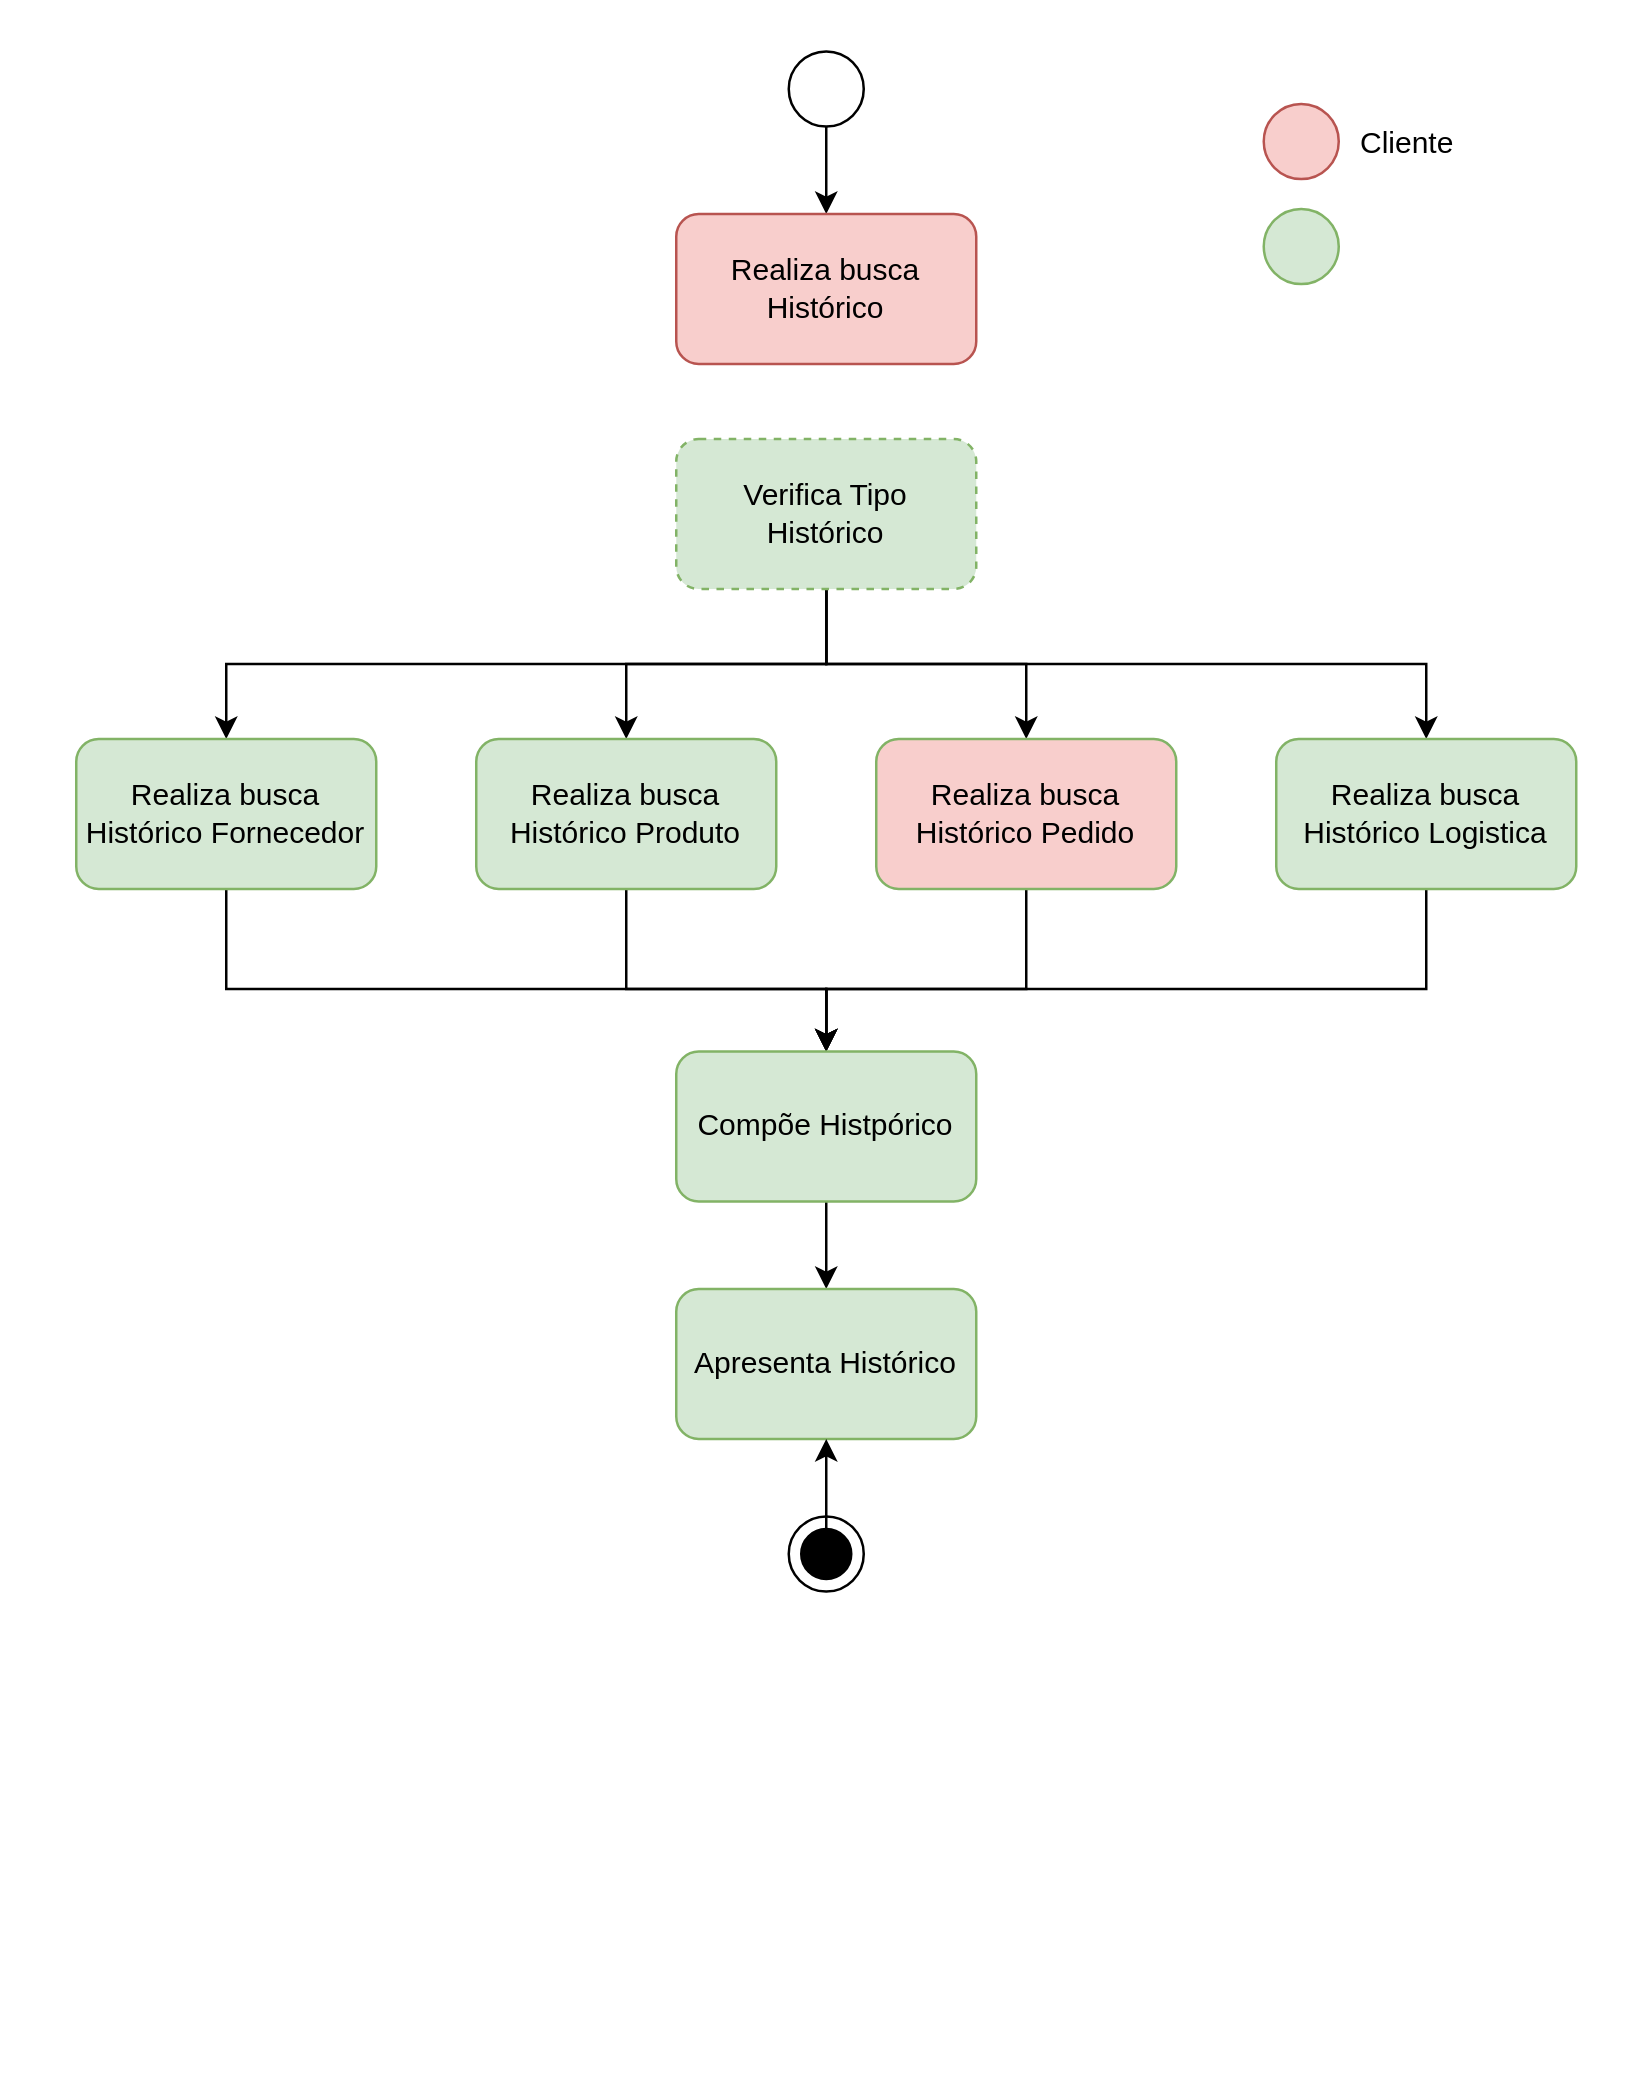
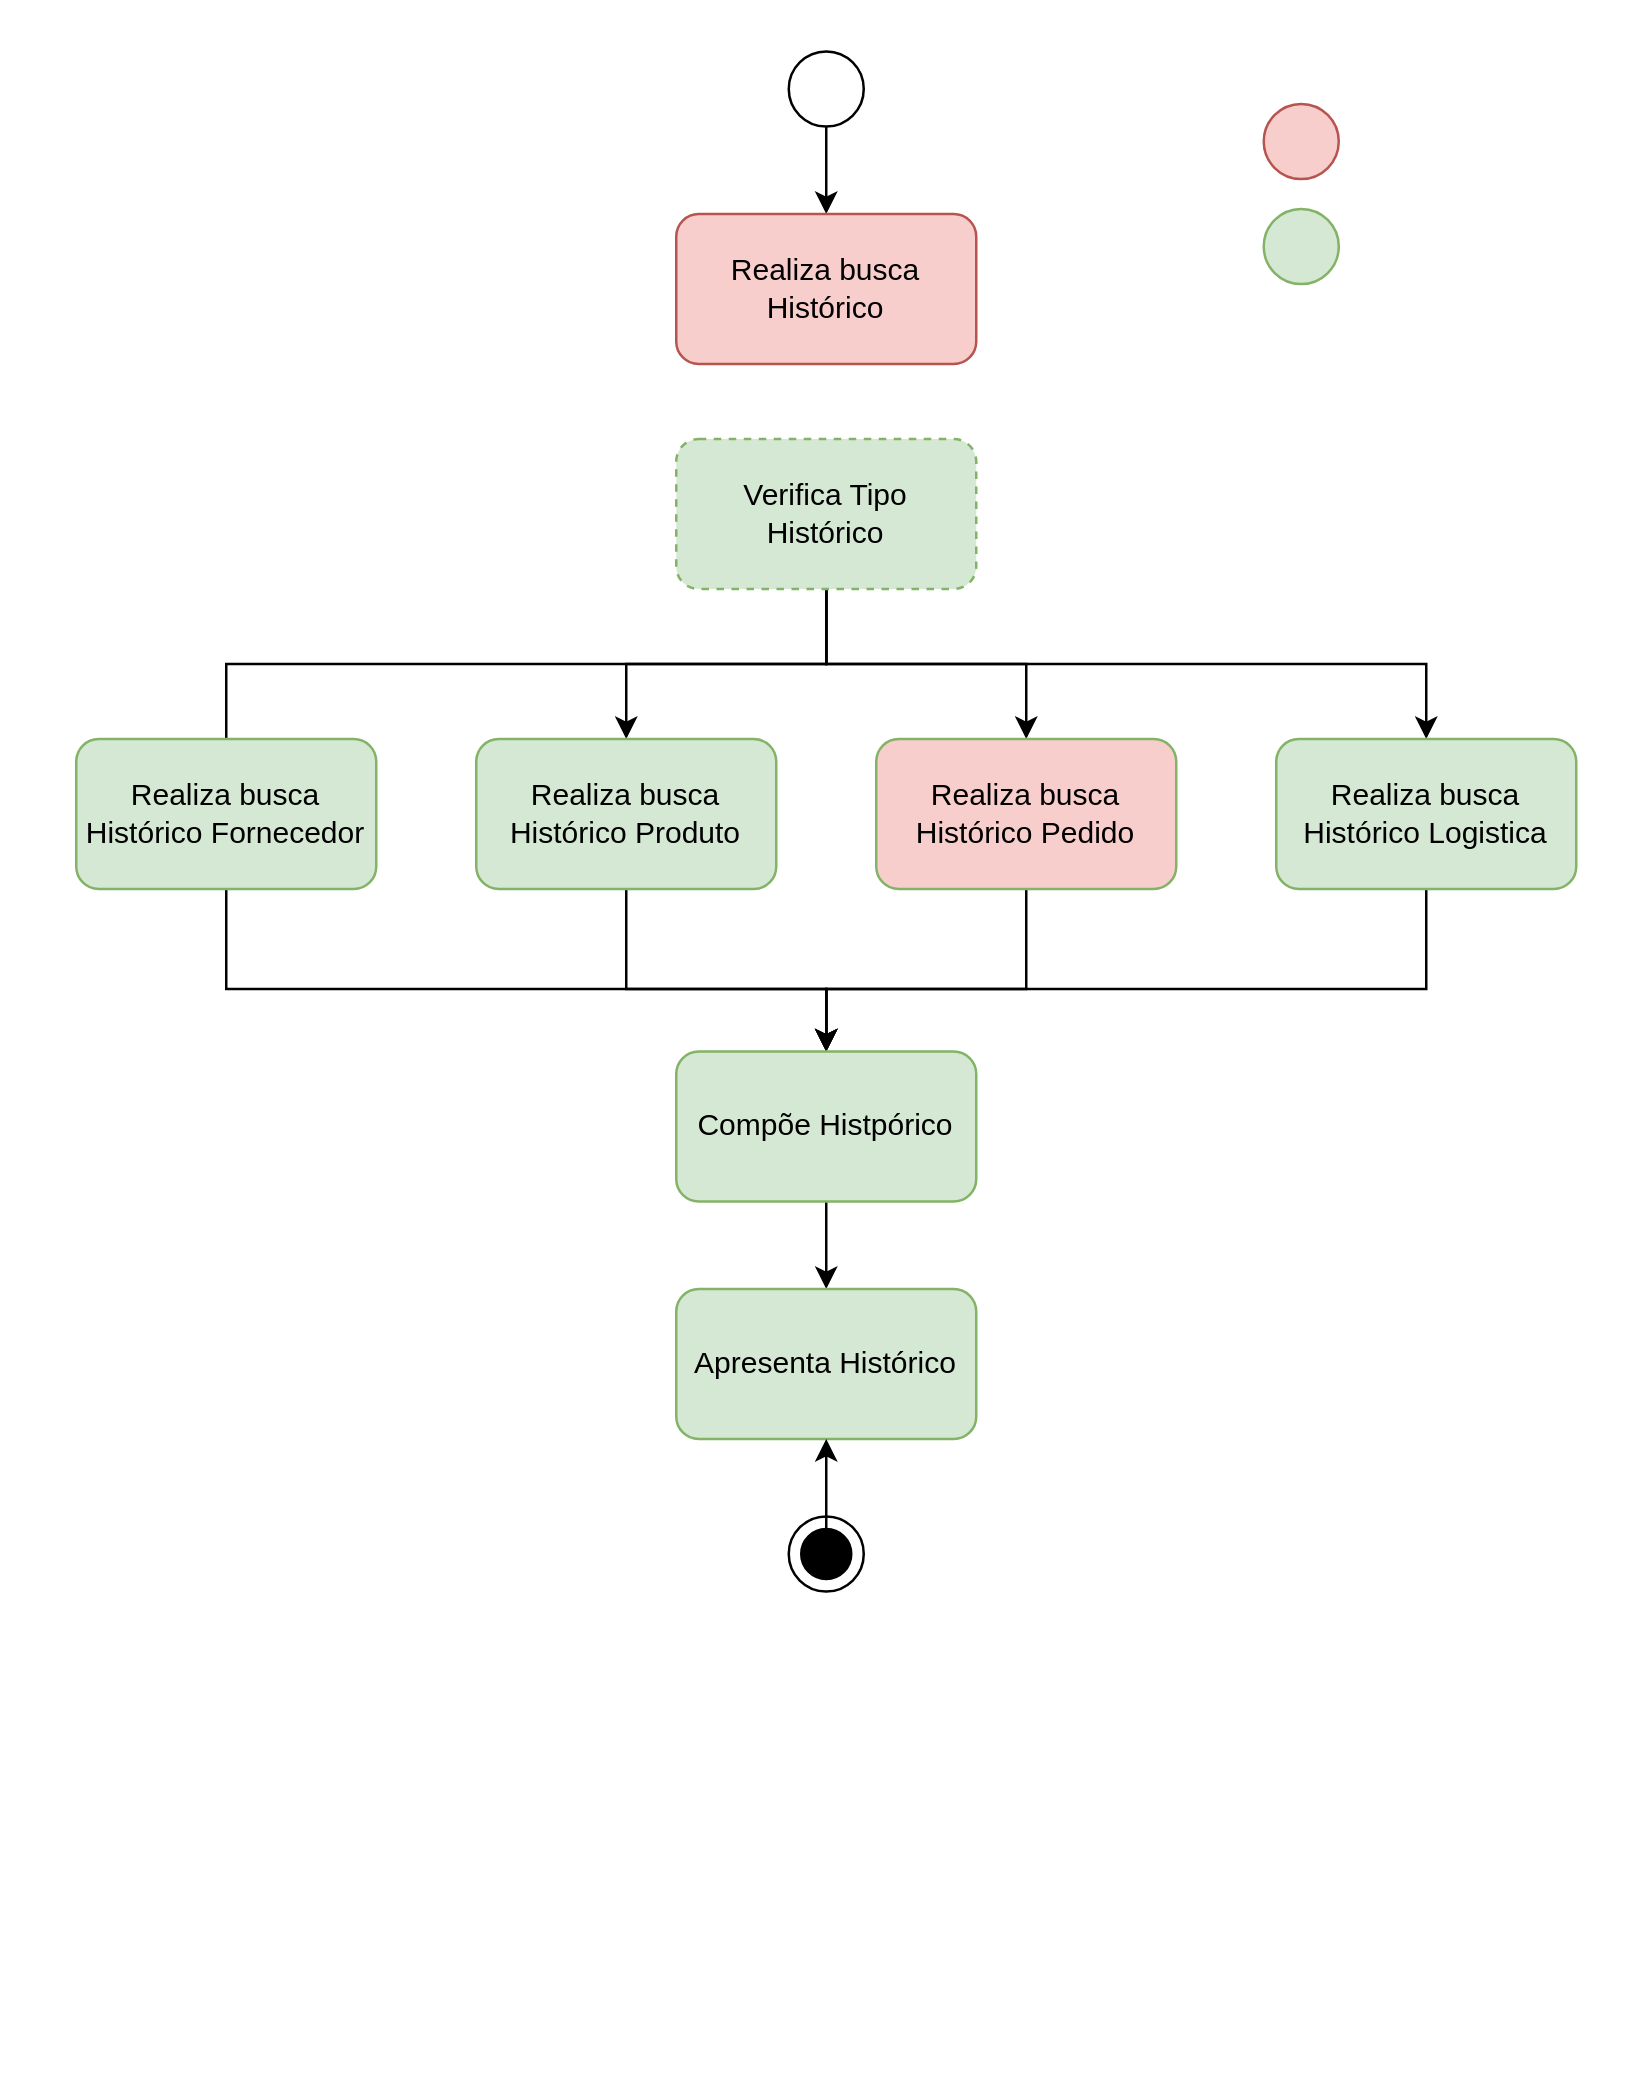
node "Cliente": removed
edge "Verifica Tipo Histórico" -> "Realiza busca Histórico Fornecedor": arrowhead classic -> none
